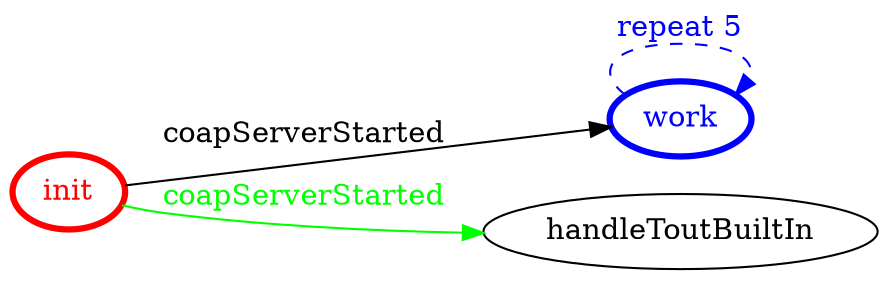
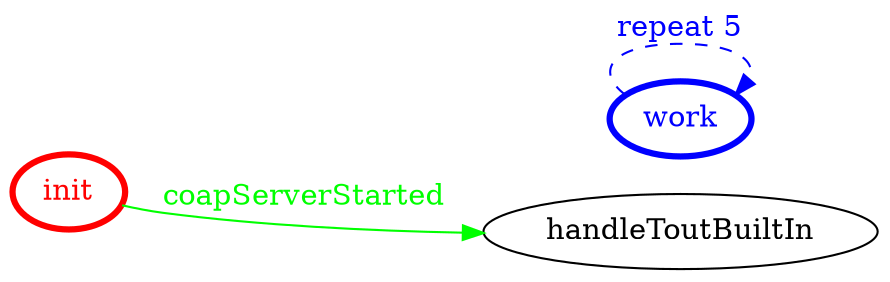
edge "init" -> "work": removed, label "coapServerStarted"
